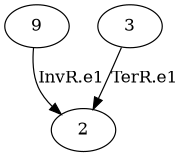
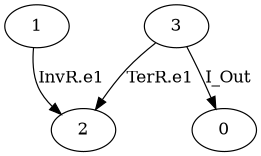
node "9": label "9" -> "1"
node "0": added
